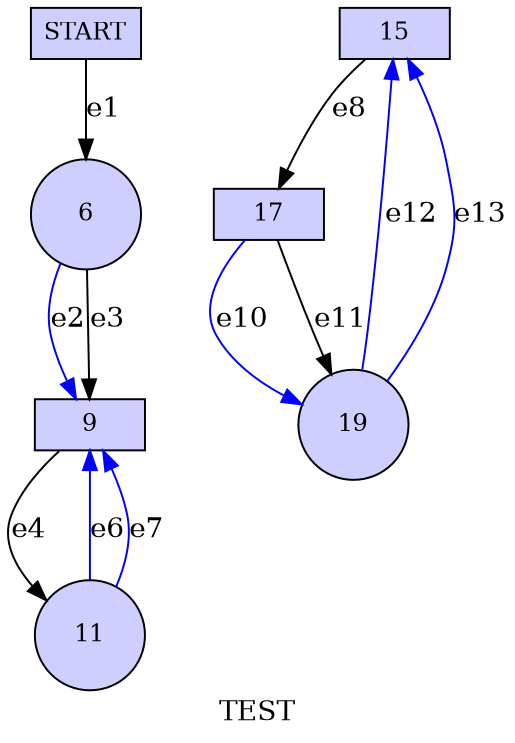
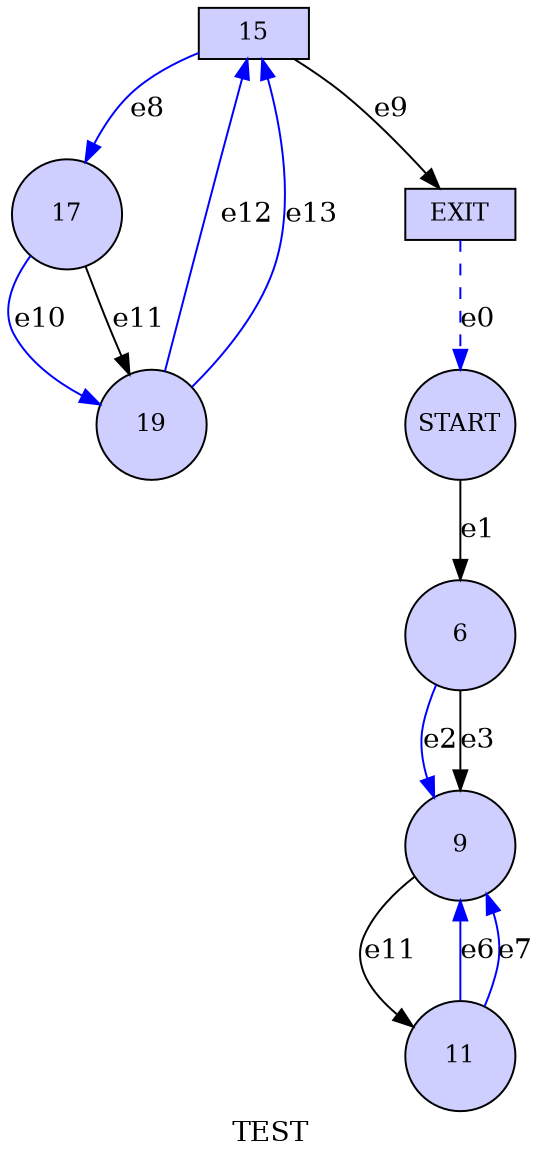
node "START": shape box -> circle
edge "15" -> "17": color black -> blue
node "17": shape box -> circle
node "EXIT": added
node "9": shape box -> circle
edge "9" -> "11": label "e4" -> "e11"
